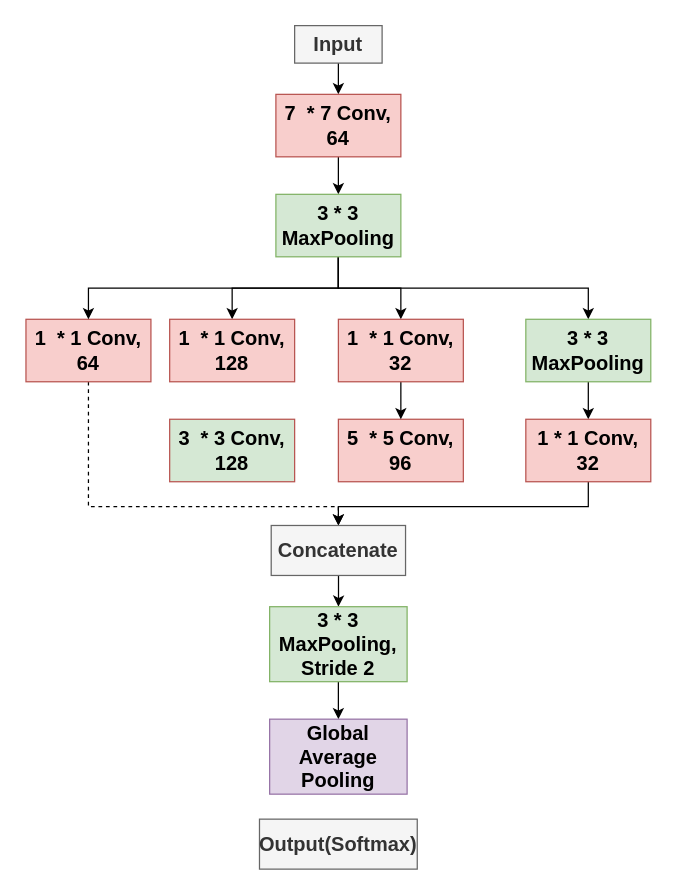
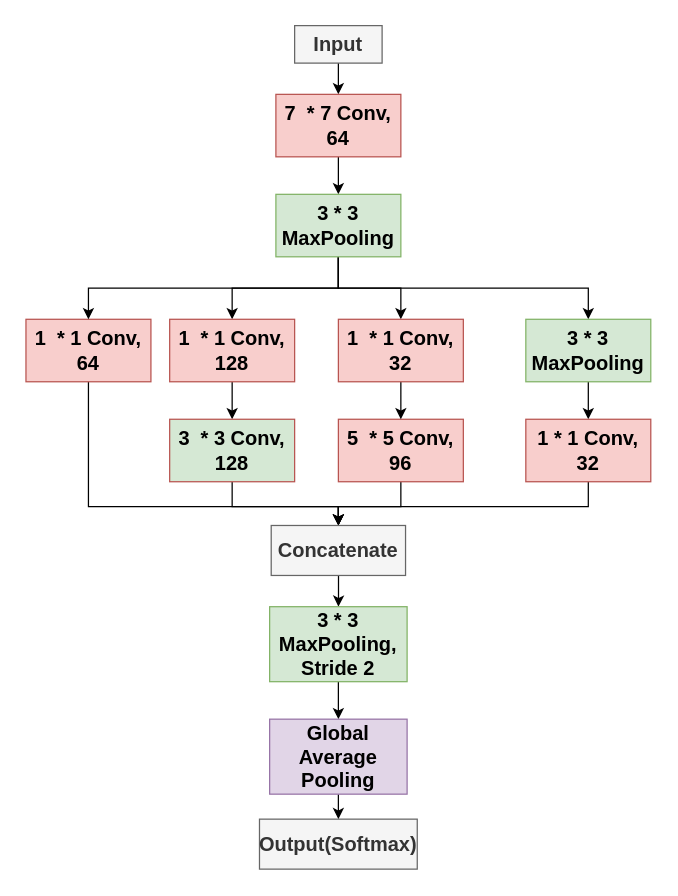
edge "1 * 1 Conv, 128" -> "3 * 3 Conv, 128": added
edge "5 * 5 Conv, 96" -> "Concatenate": added
edge "3 * 3 Conv, 128" -> "Concatenate": added
edge "1 * 1 Conv, 64" -> "Concatenate": style dashed -> solid
edge "Global Average Pooling" -> "Output(Softmax)": added
